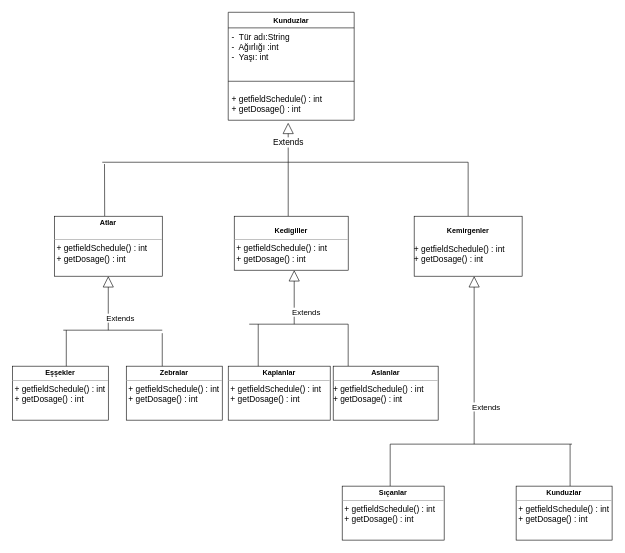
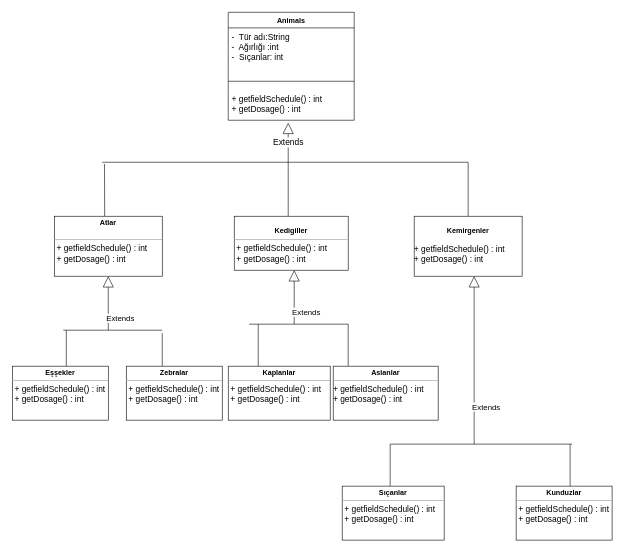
node "Kunduzlar": label "Kunduzlar" -> "Animals"
node "- Tür adı:String - Ağırlığı :int - Yaşı: int": label "- Tür adı:String - Ağırlığı :int - Yaşı: int" -> "- Tür adı:String - Ağırlığı :int - Sıçanlar: int"
